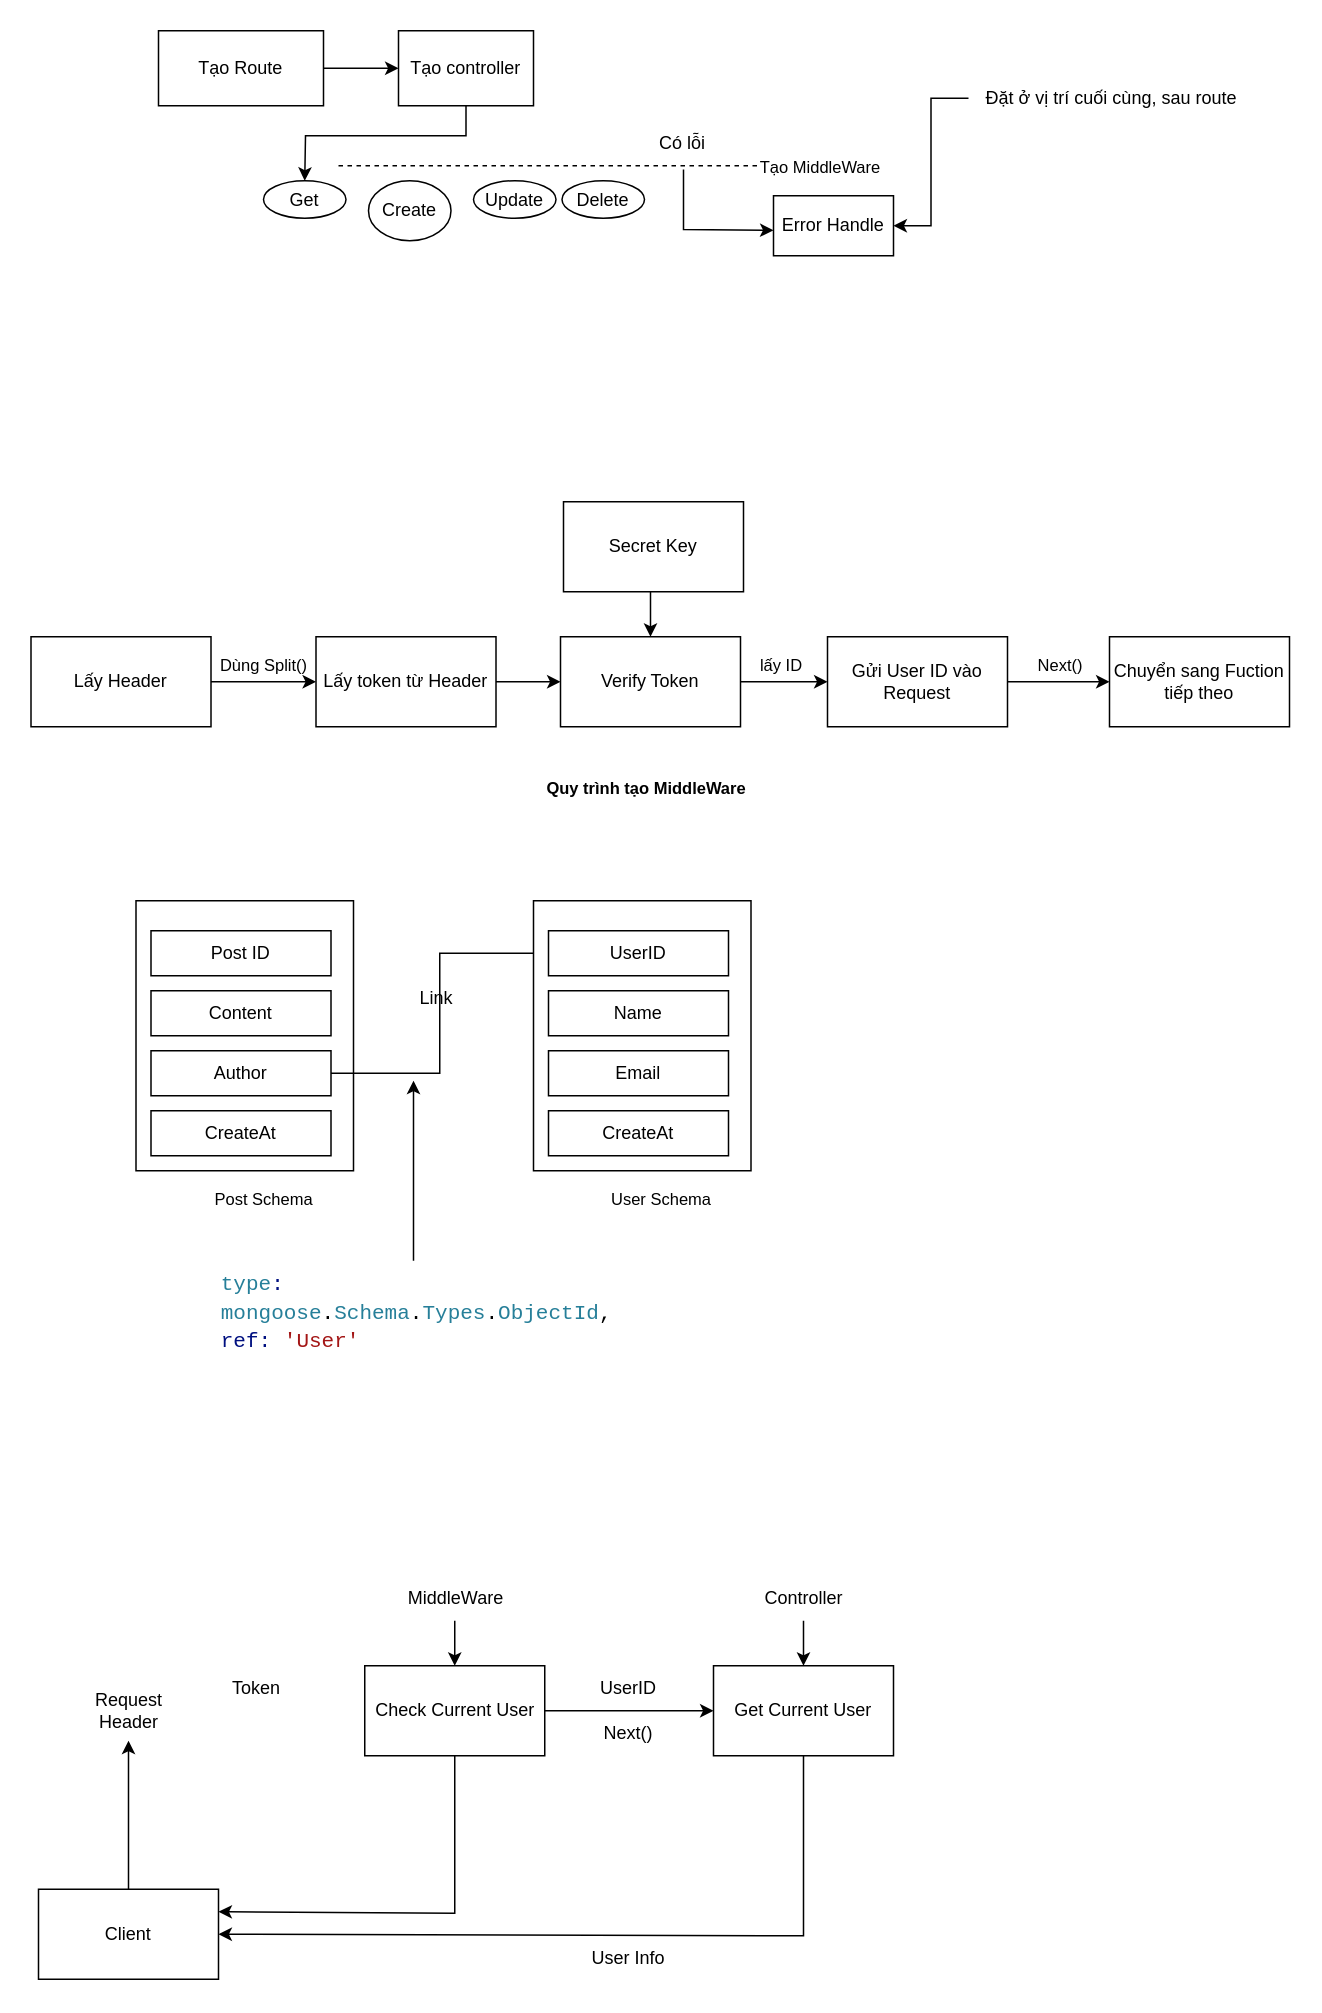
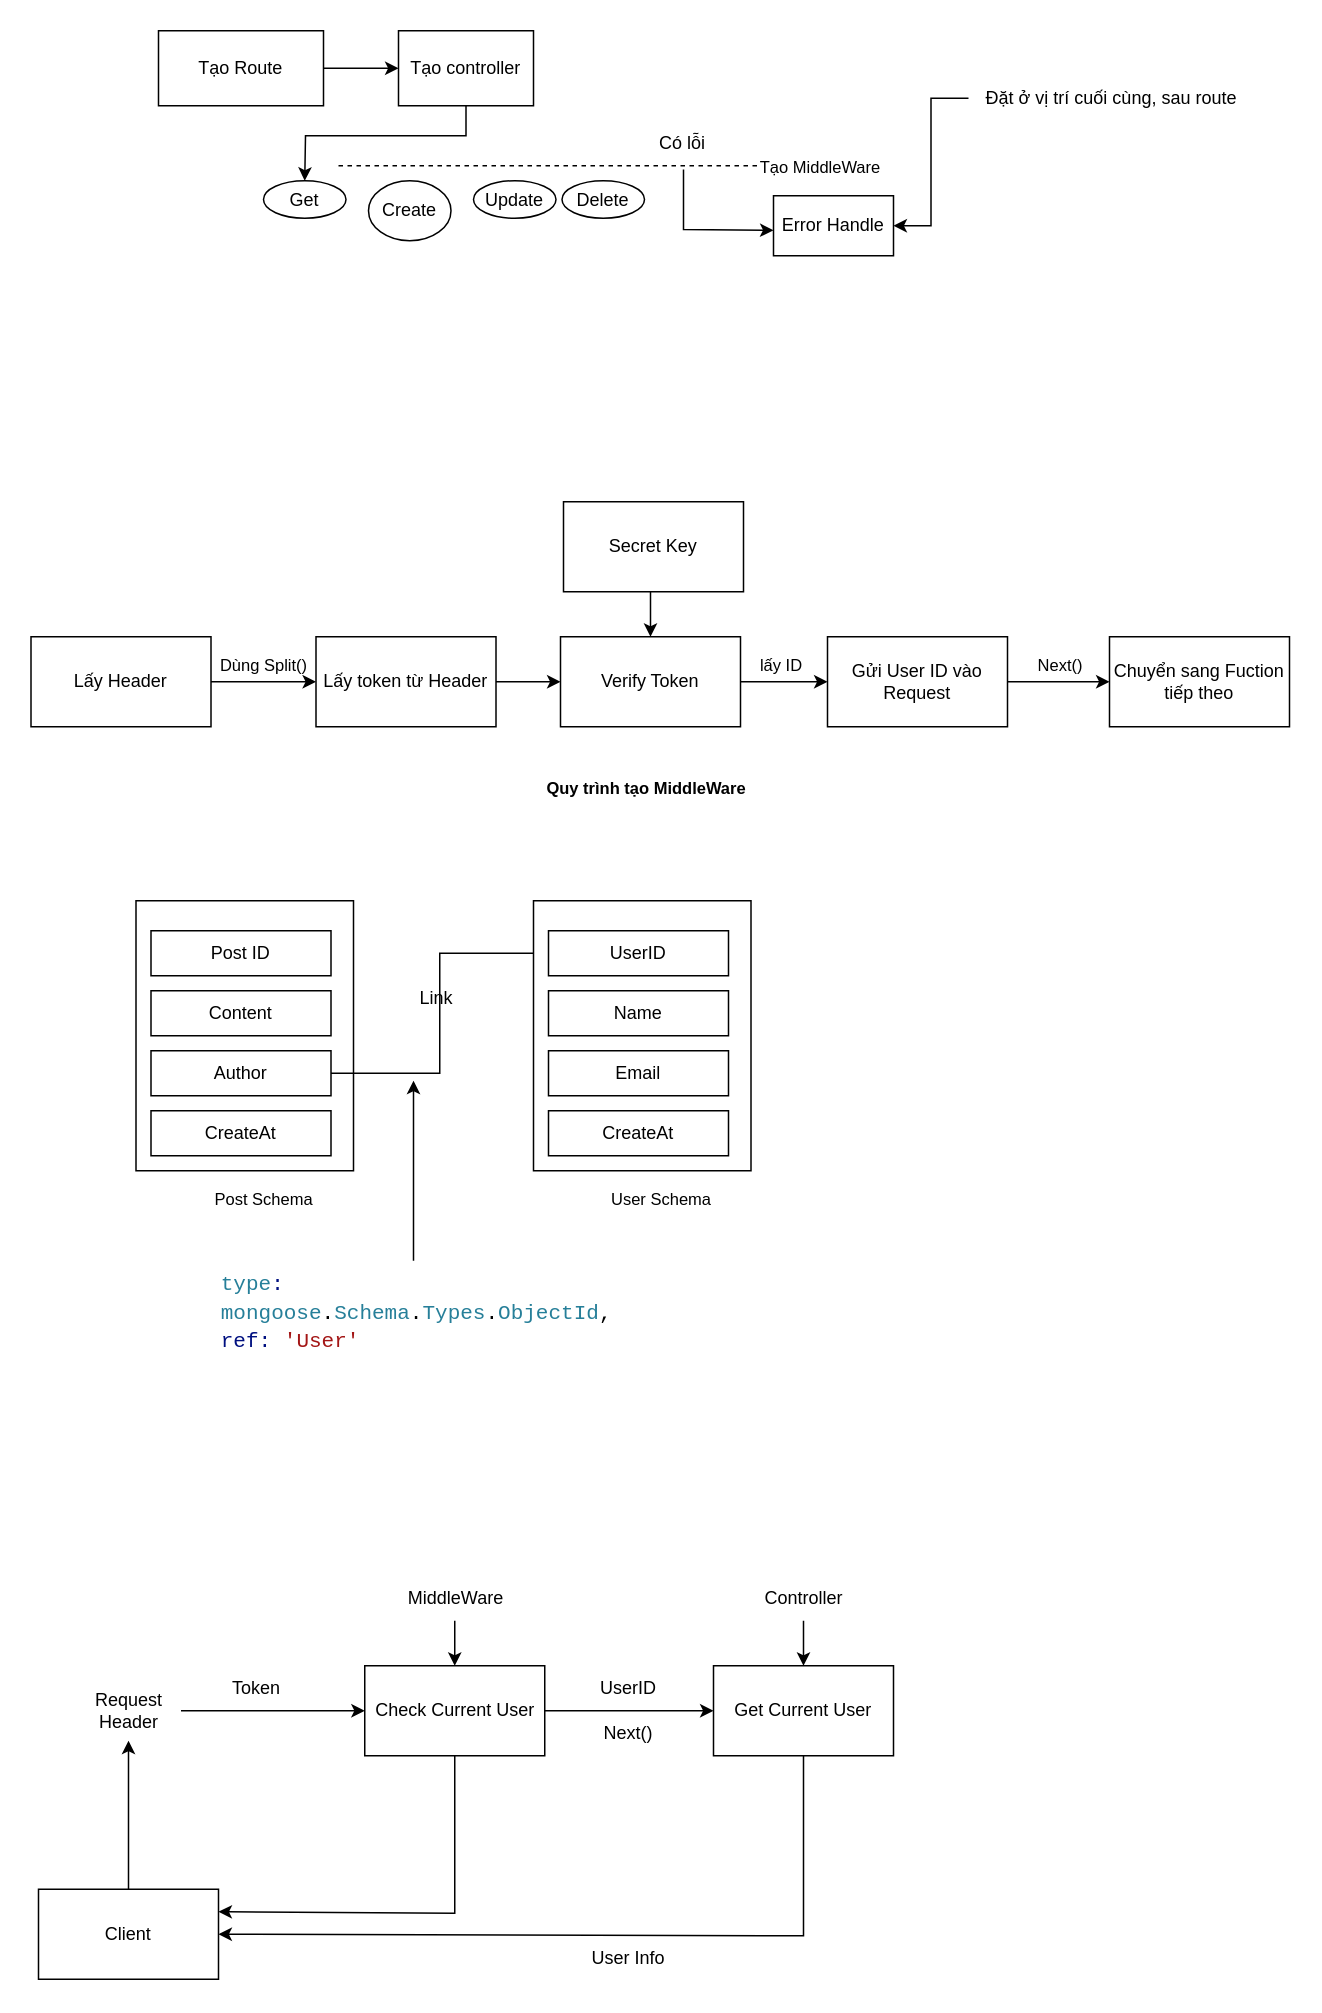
edge "Request Header" -> "Check Current User": added
